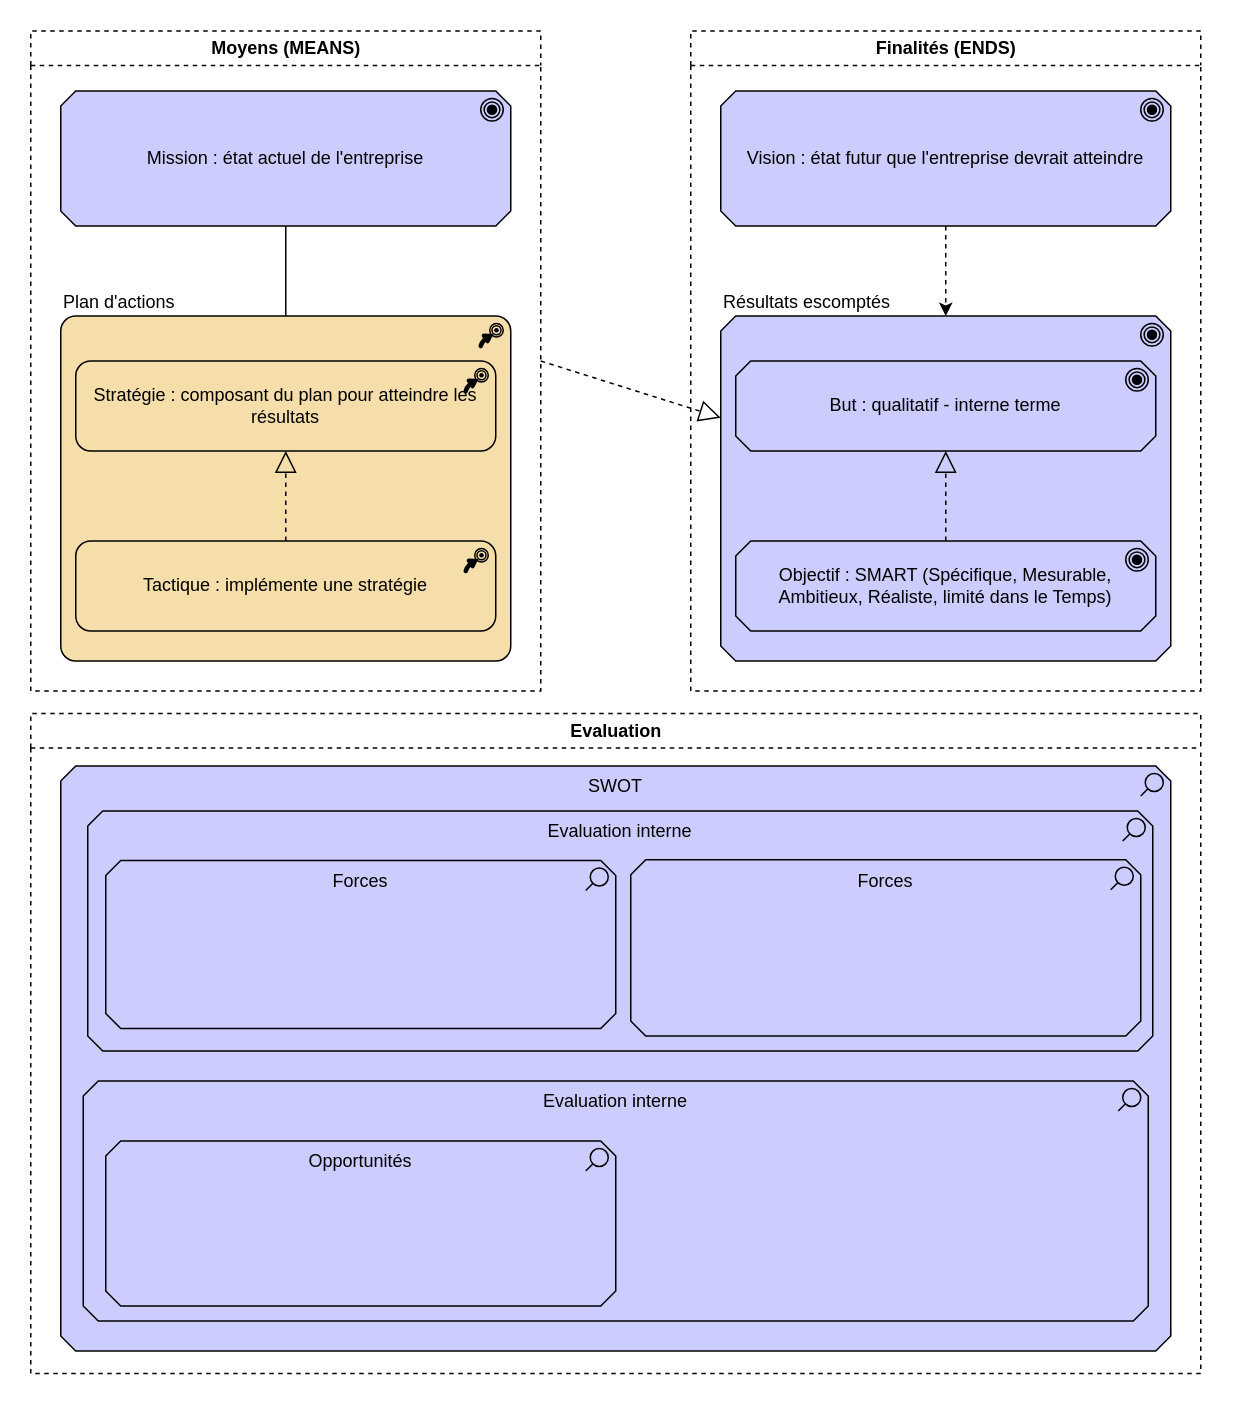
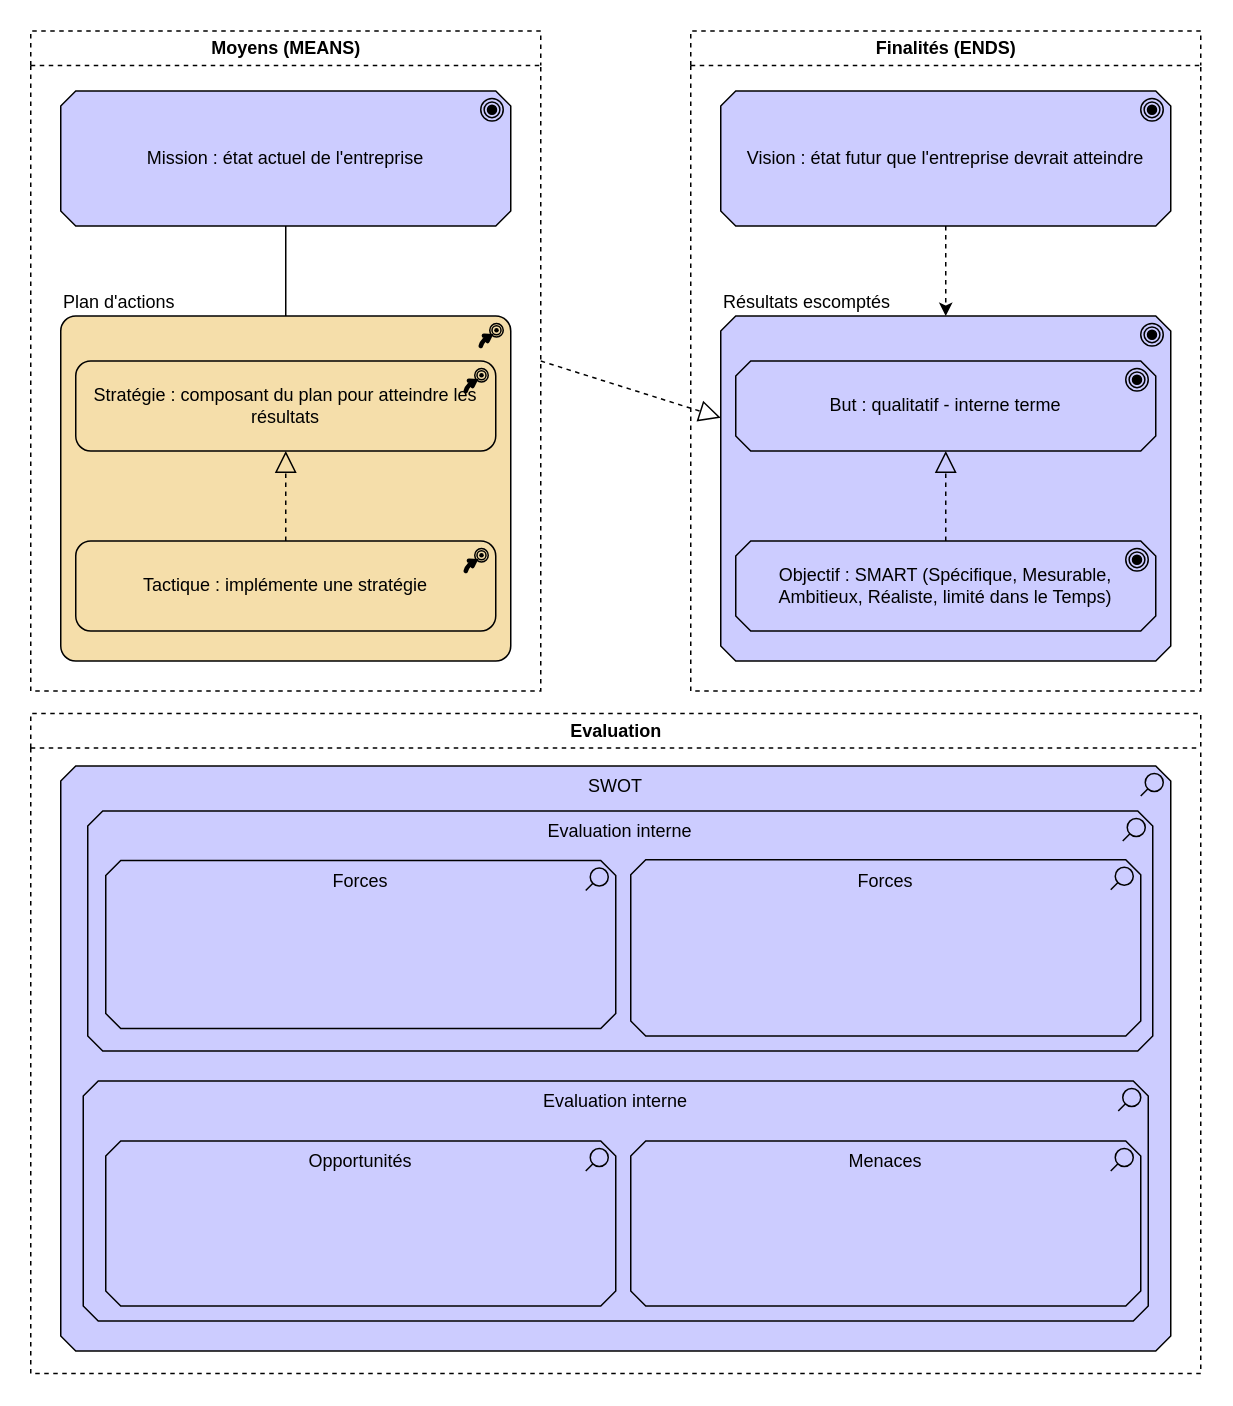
node "Menaces": added
